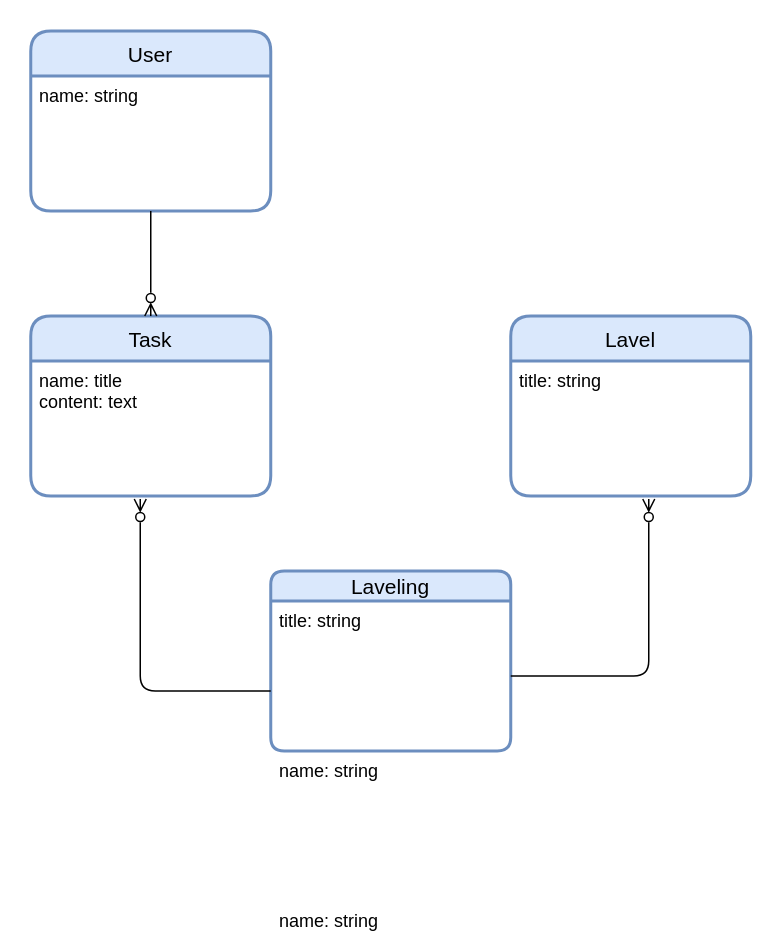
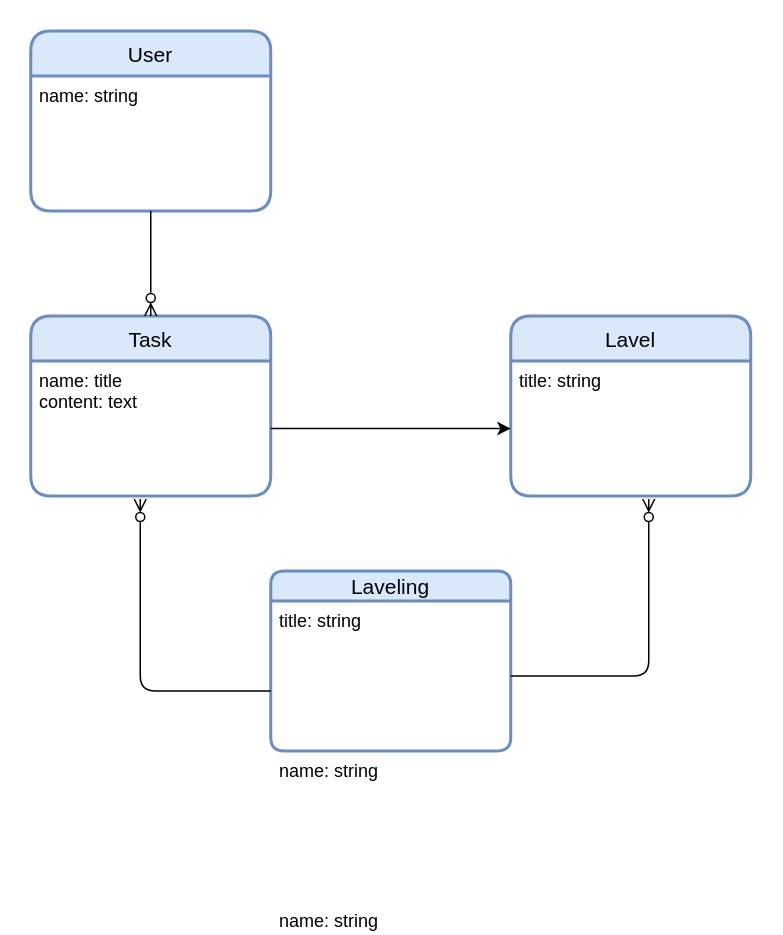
edge "name: title content: text" -> "Lavel": added
